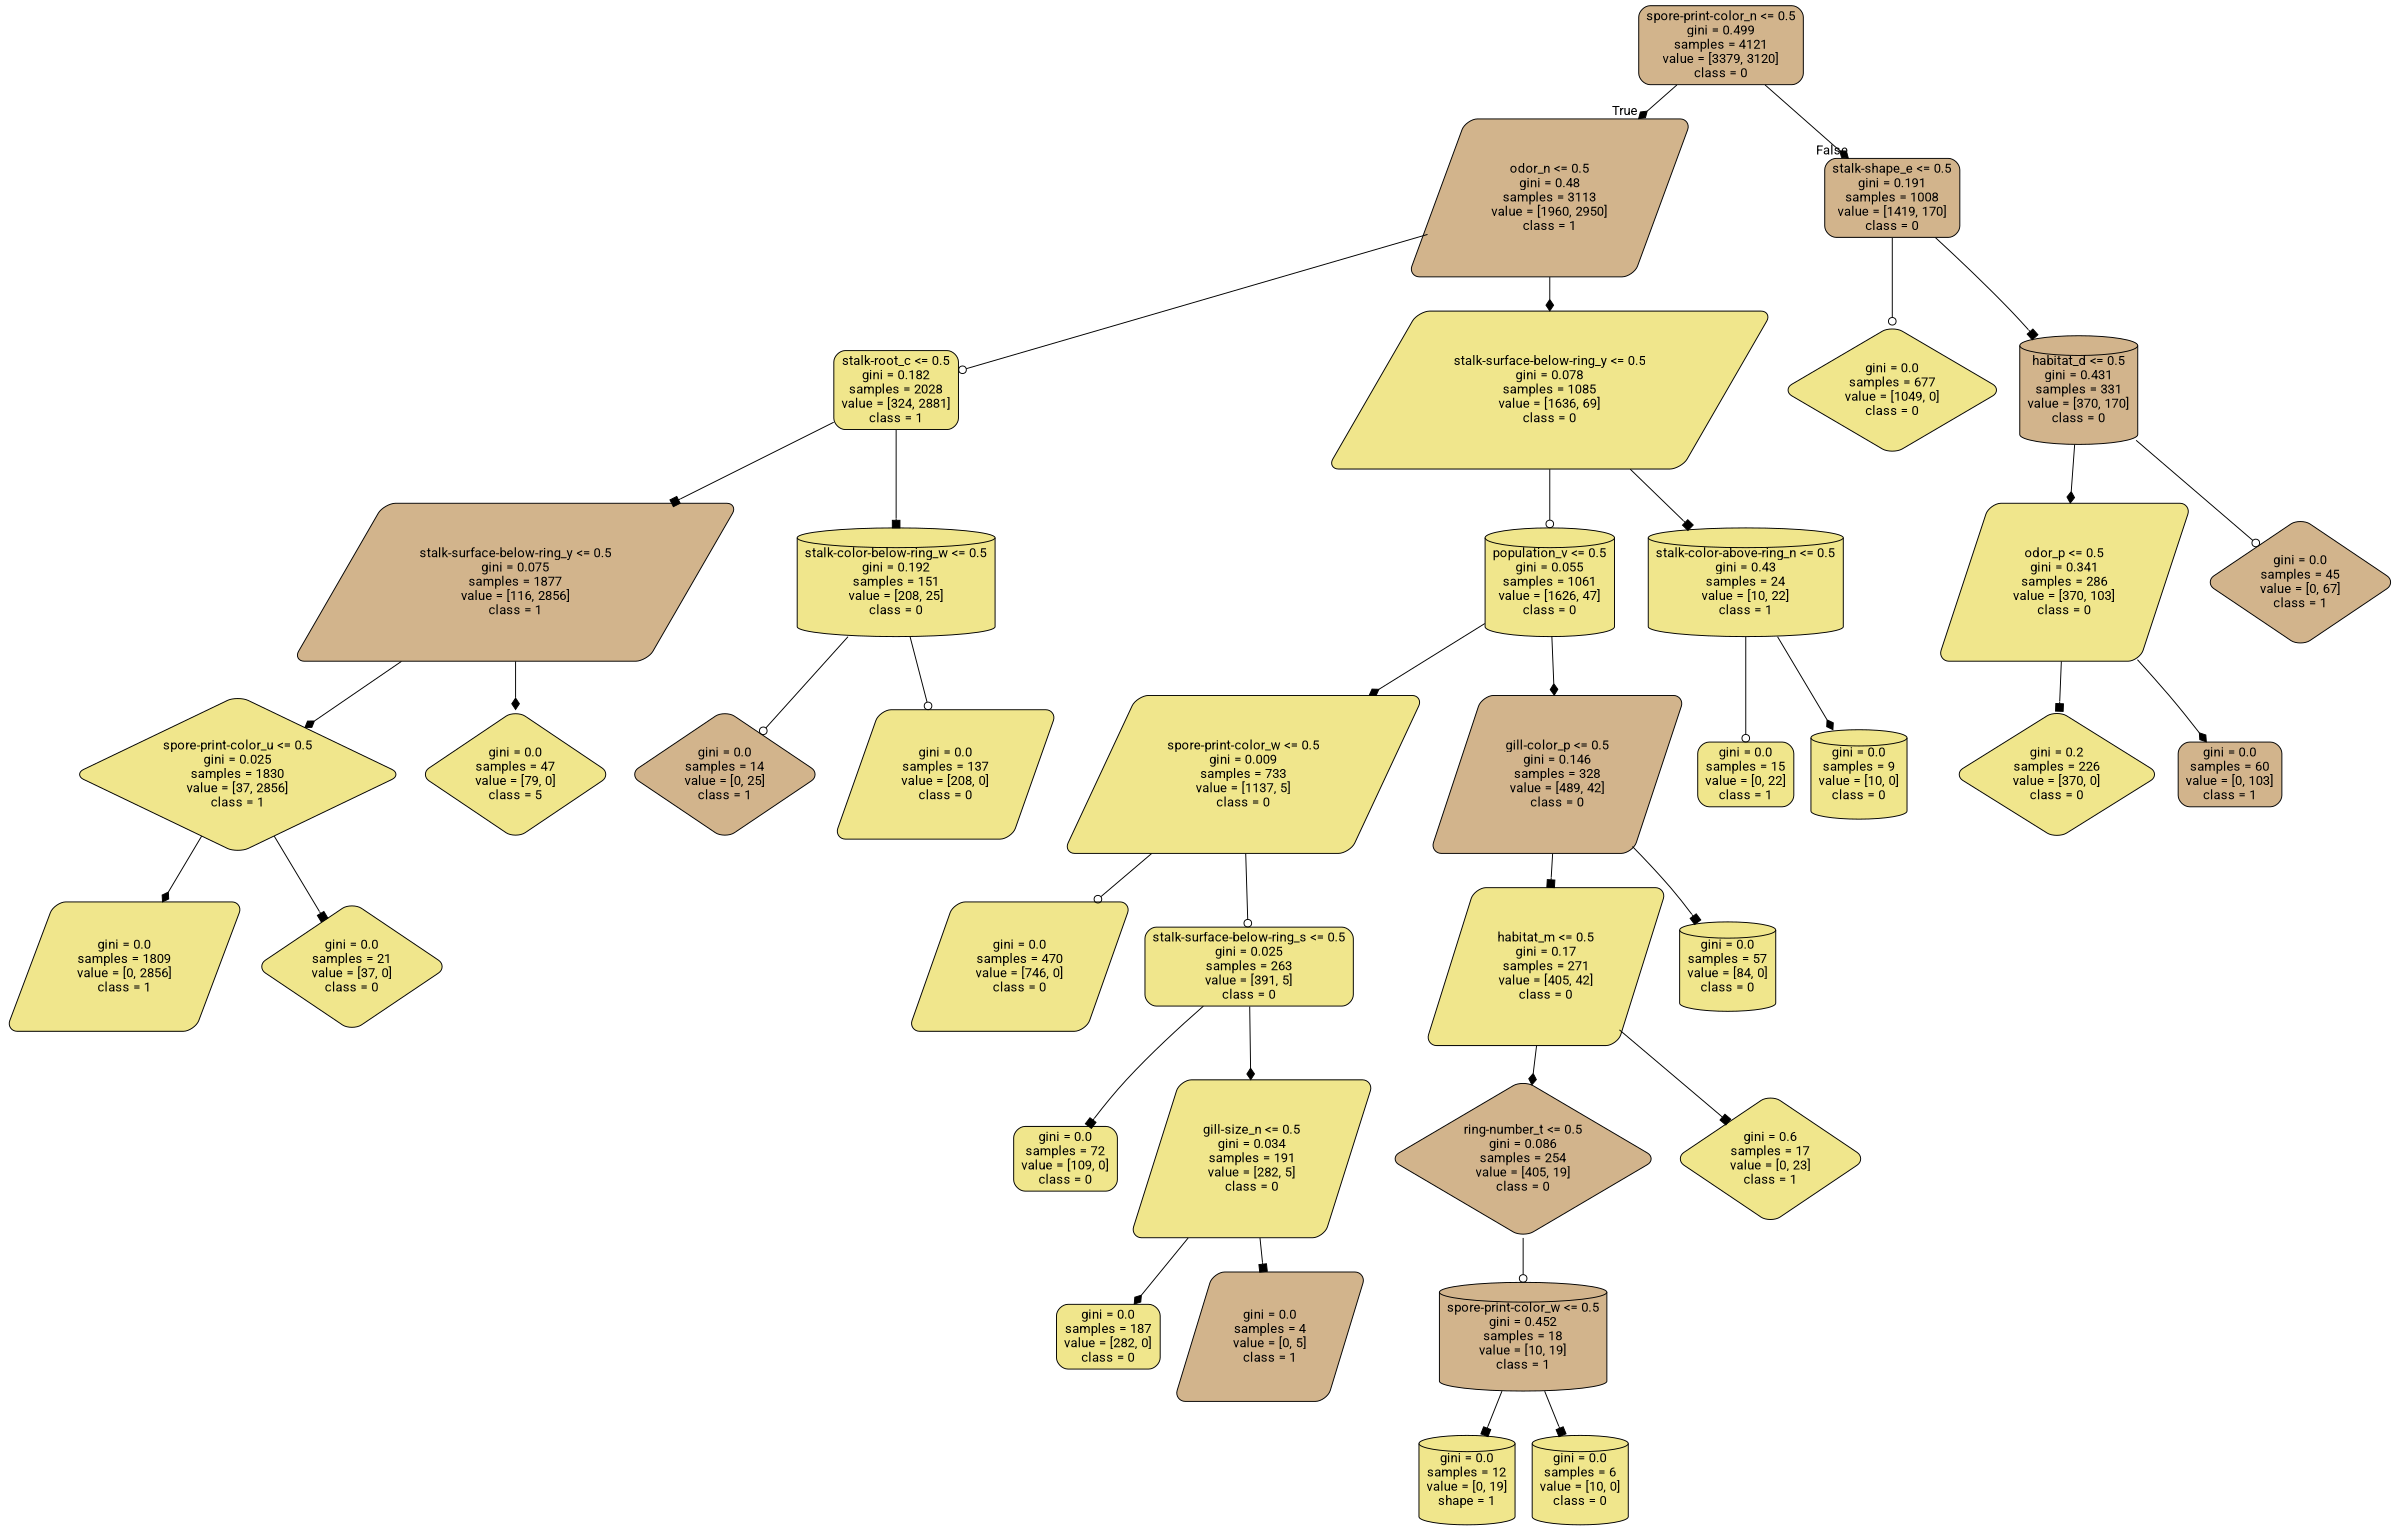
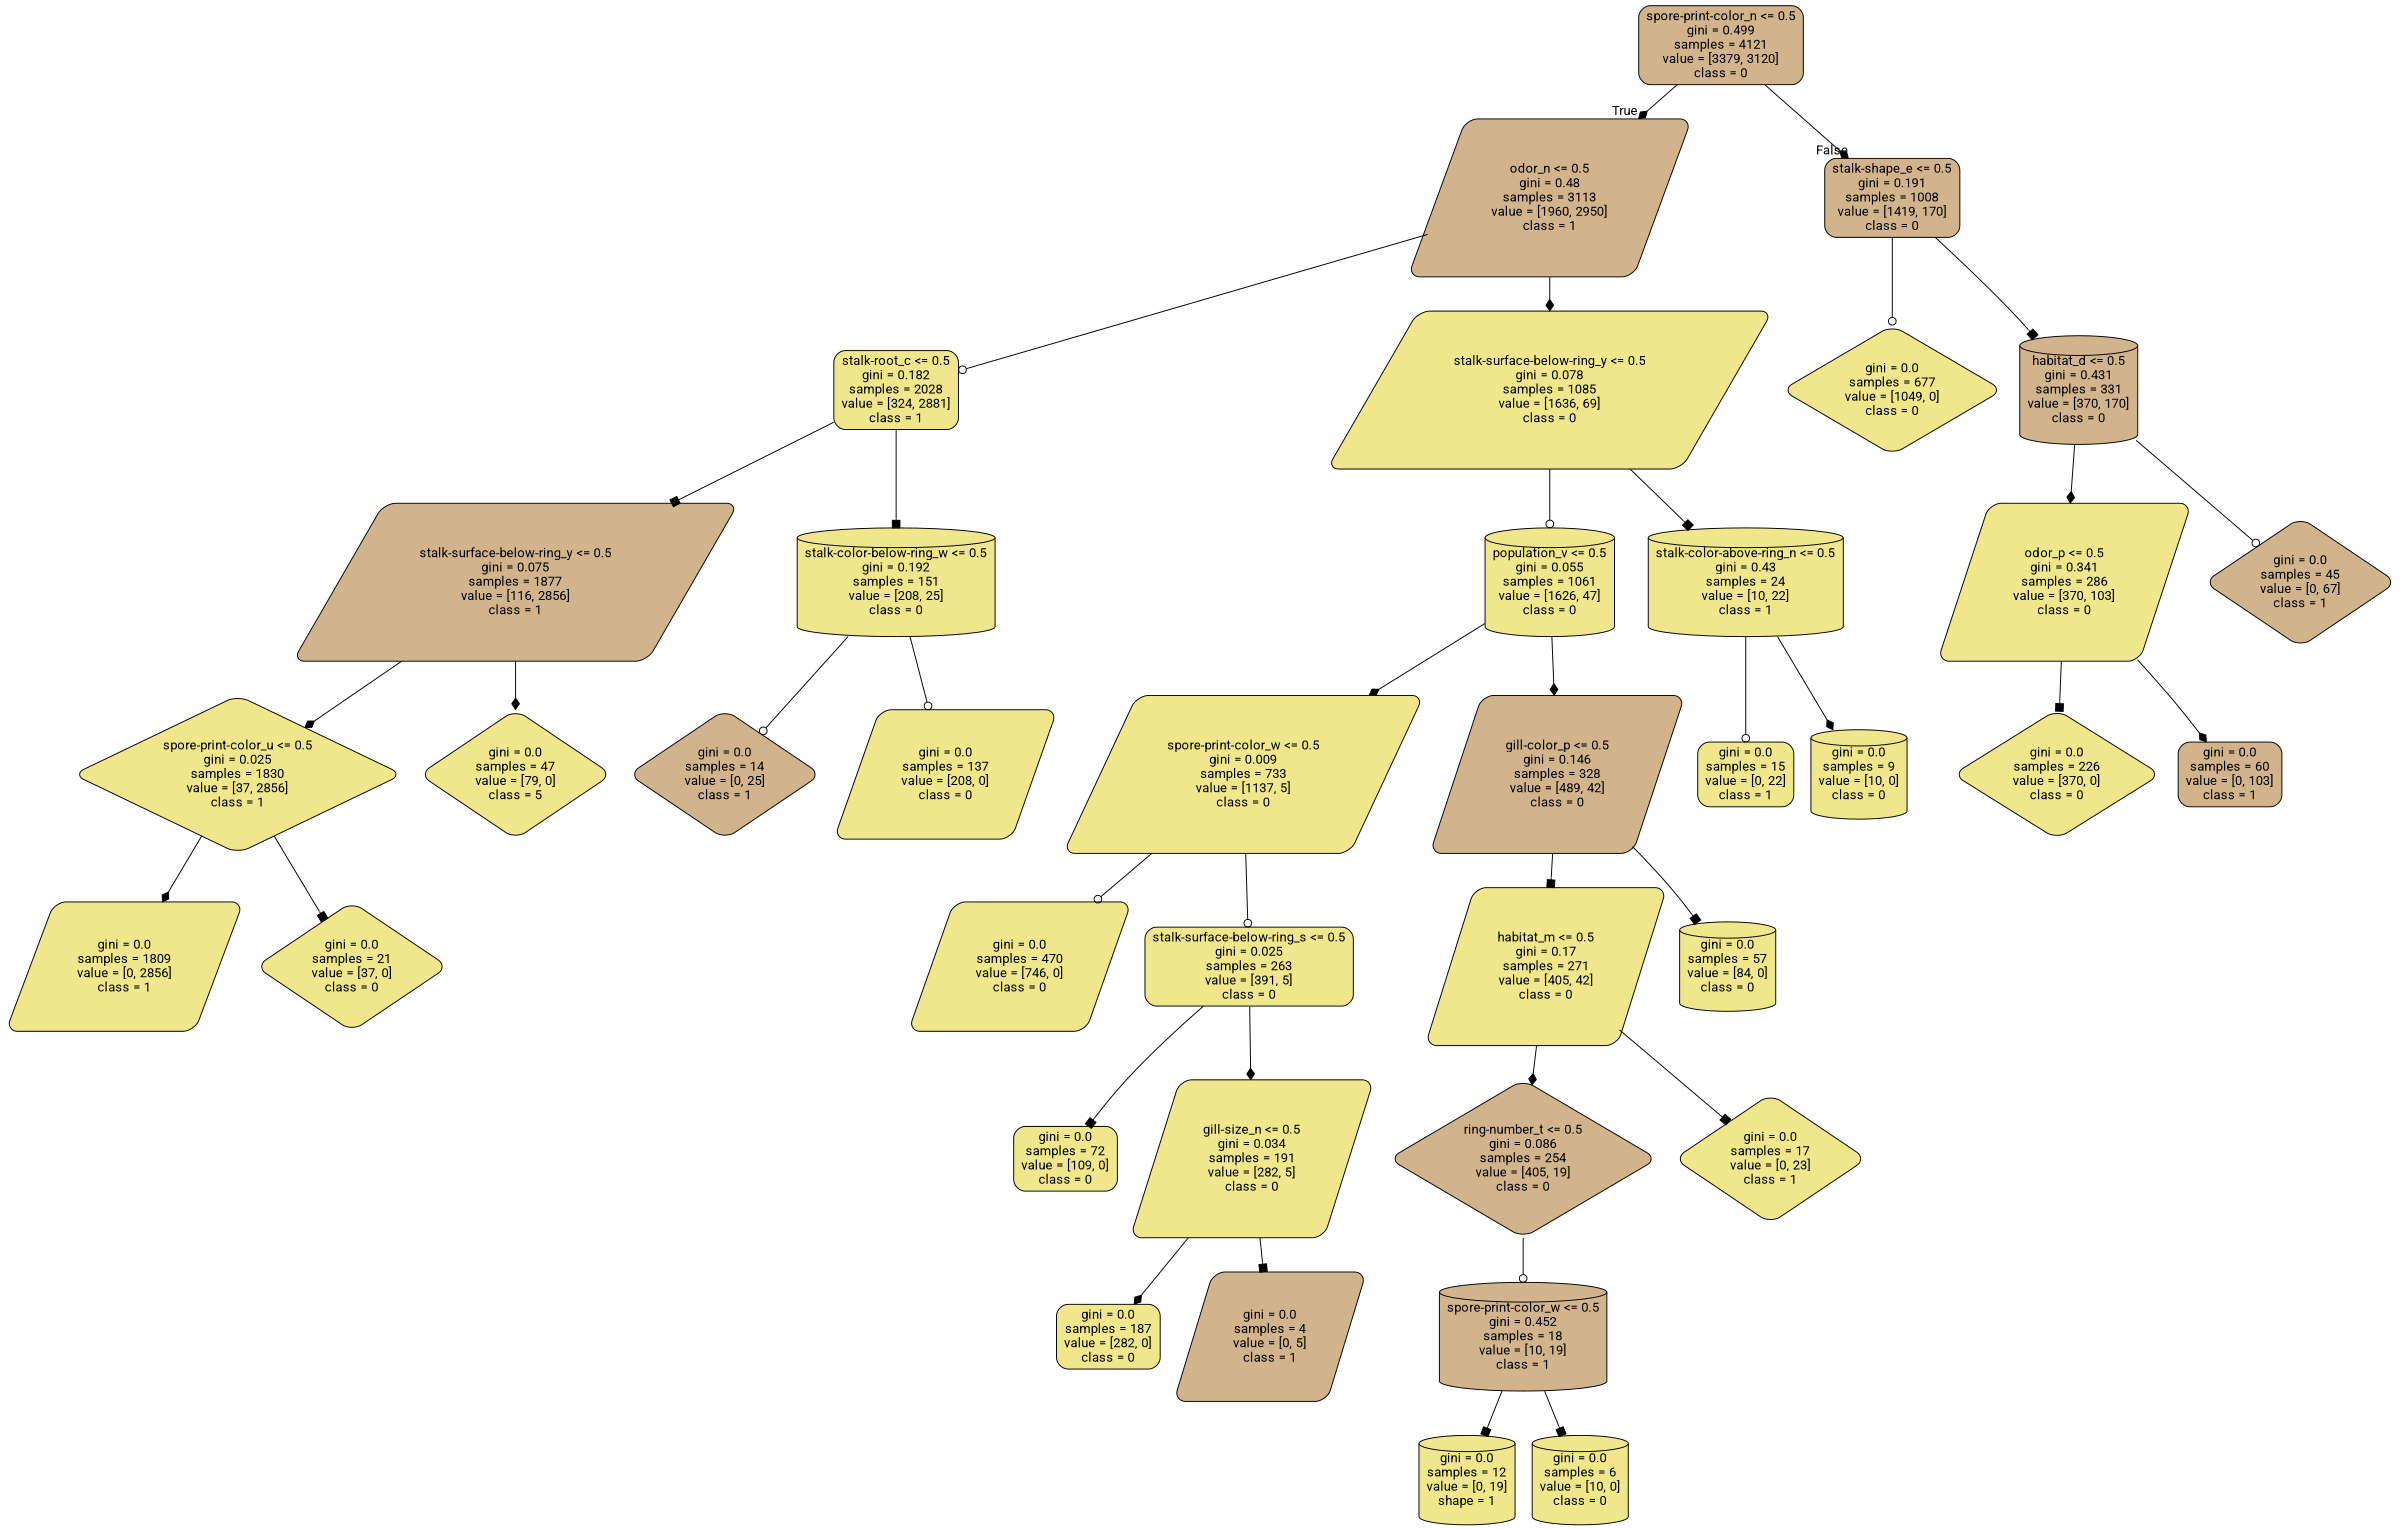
node "gini = 0.2 samples = 226 value = [370, 0] class = 0": label "gini = 0.2 samples = 226 value = [370, 0] class = 0" -> "gini = 0.0 samples = 226 value = [370, 0] class = 0"
node "gini = 0.6 samples = 17 value = [0, 23] class = 1": label "gini = 0.6 samples = 17 value = [0, 23] class = 1" -> "gini = 0.0 samples = 17 value = [0, 23] class = 1"
